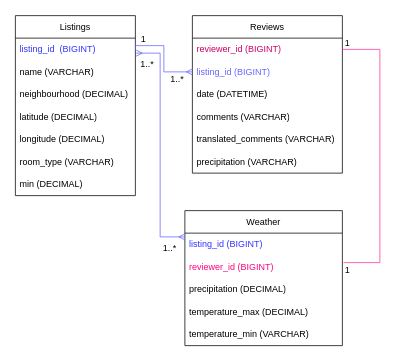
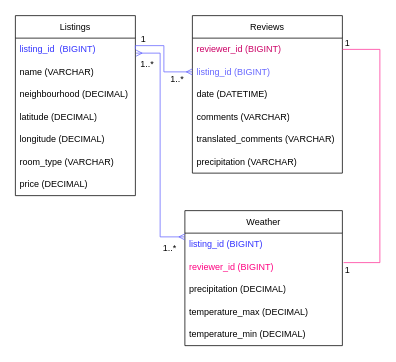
node "min (DECIMAL)": label "min (DECIMAL)" -> "price (DECIMAL)"
node "temperature_min (VARCHAR)": label "temperature_min (VARCHAR)" -> "temperature_min (DECIMAL)"
